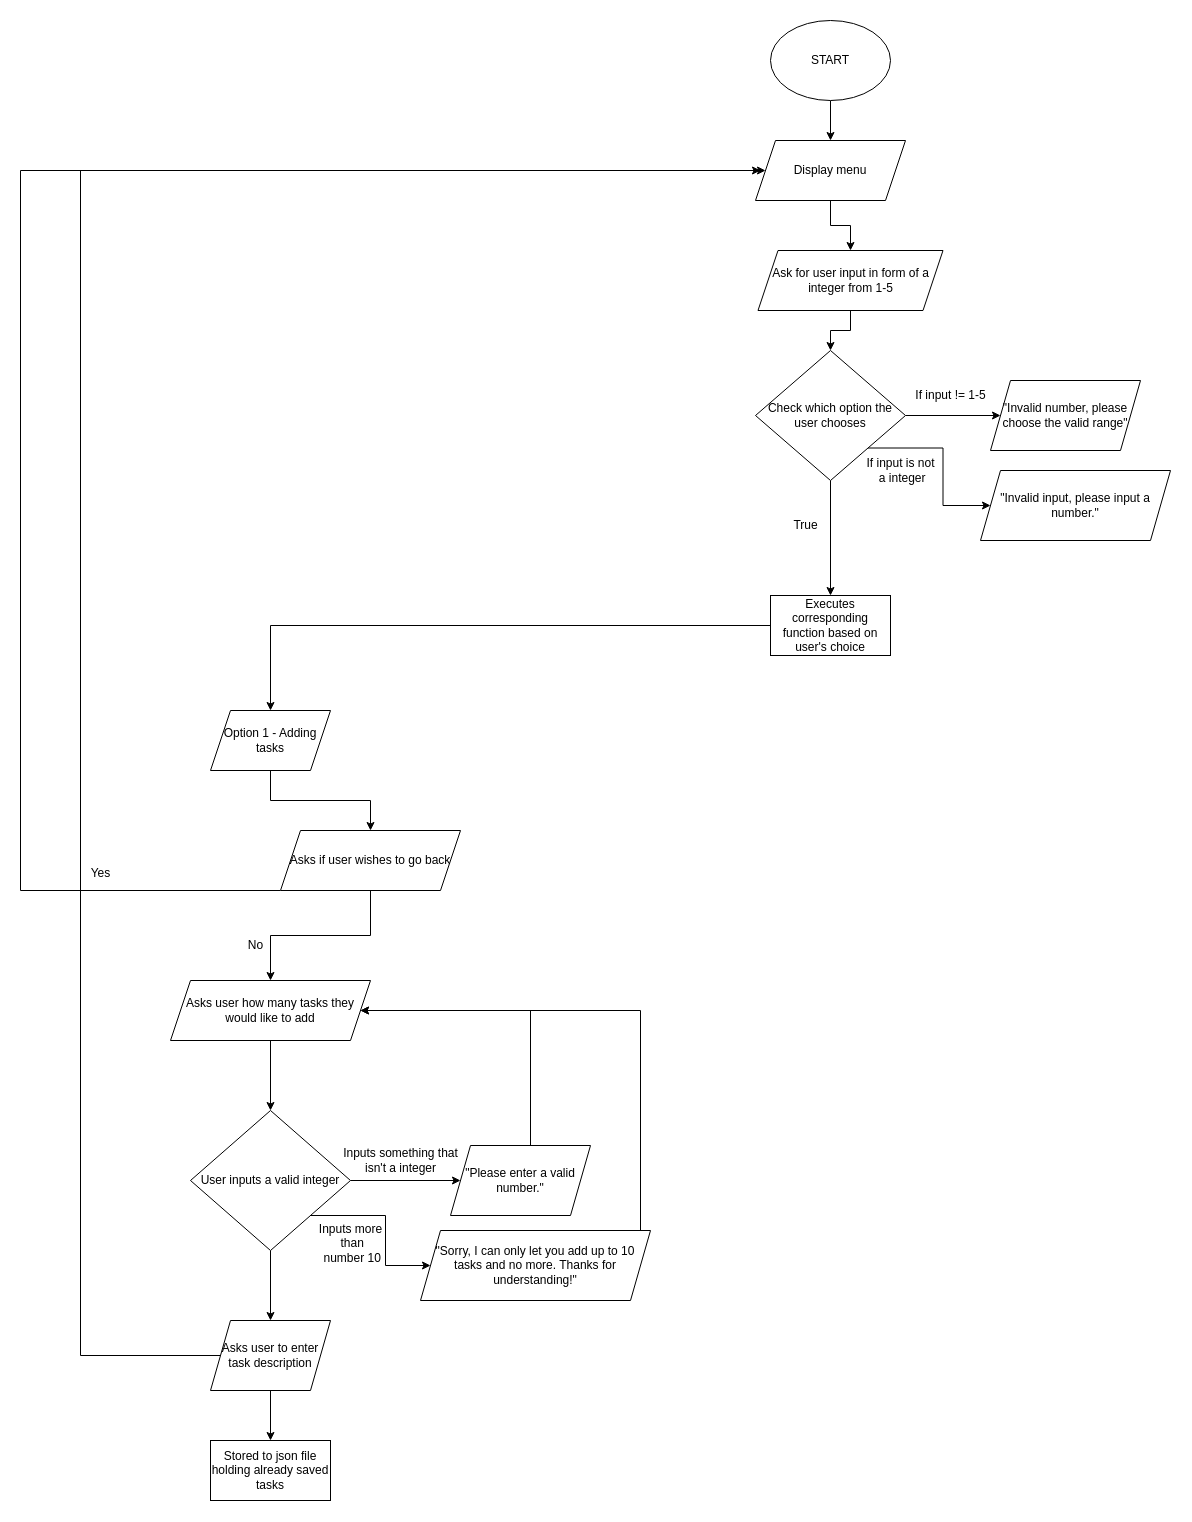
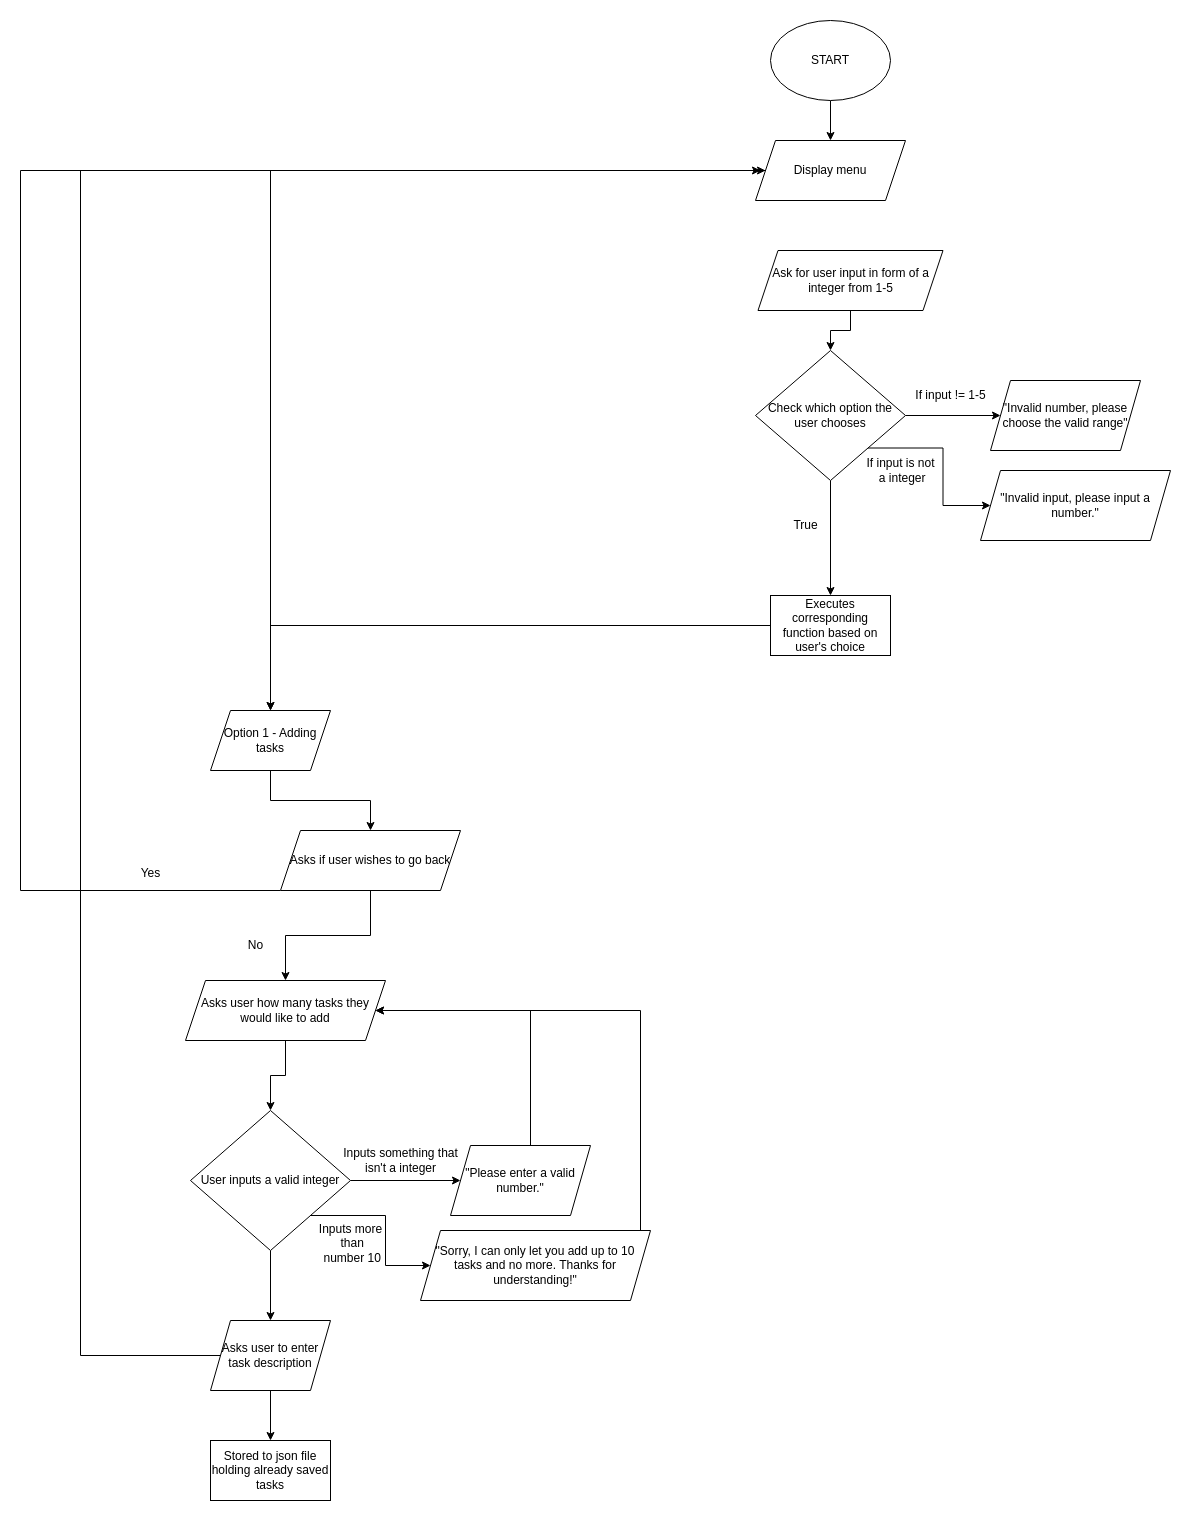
edge "Display menu" -> "Ask for user input in form of a integer from 1-5": now "Display menu" -> "Option 1 - Adding tasks"
node "Yes": moved (101, 881) -> (151, 881)
node "Asks user how many tasks they would like to add": moved (271, 1011) -> (286, 1011)
